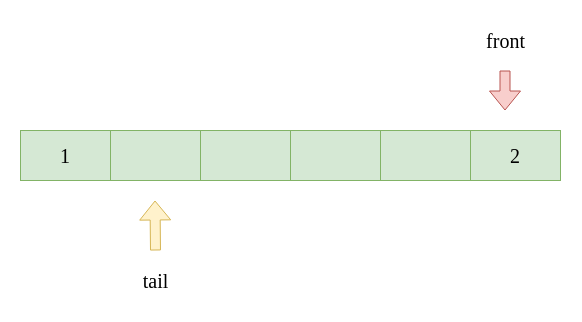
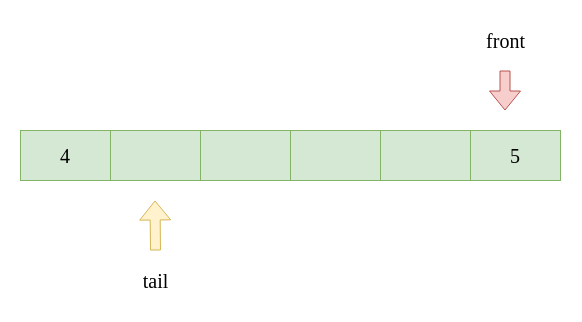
node "1": label "1" -> "4"
node "2": label "2" -> "5"
